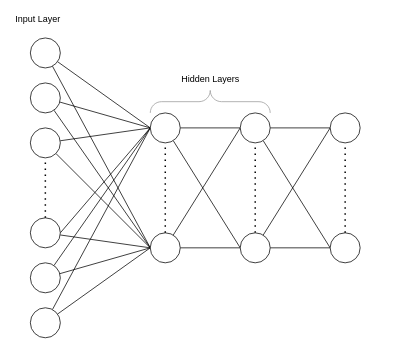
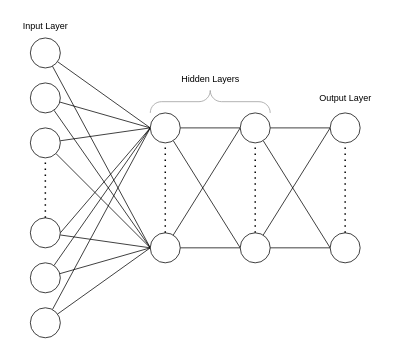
node "Input Layer": moved (38, 19) -> (45, 27)
node "Output Layer": added
